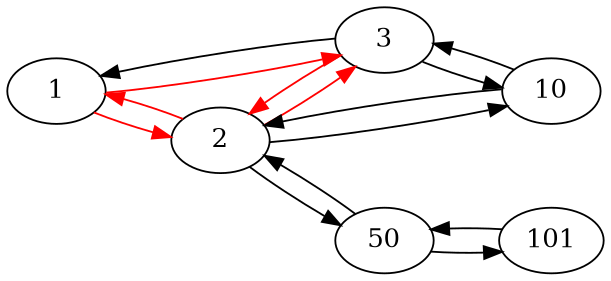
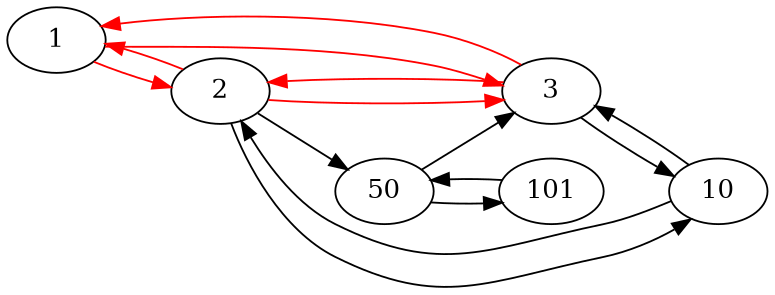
edge "3" -> "1": color black -> red
edge "50" -> "2": now "50" -> "3"
